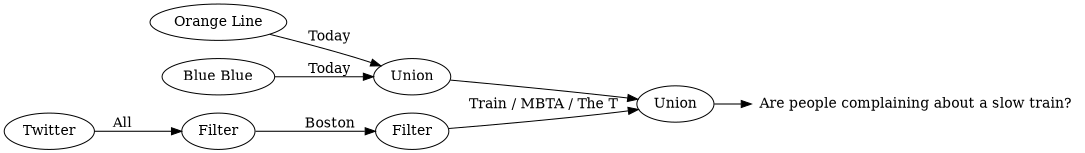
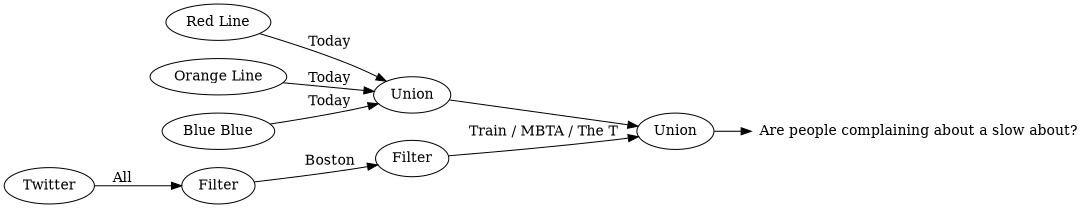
node "Red Line": added
node "Are people complaining about a slow train?": label "Are people complaining about a slow train?" -> "Are people complaining about a slow about?"
